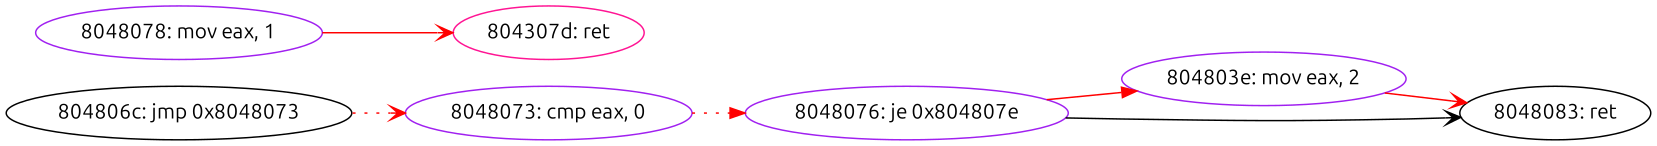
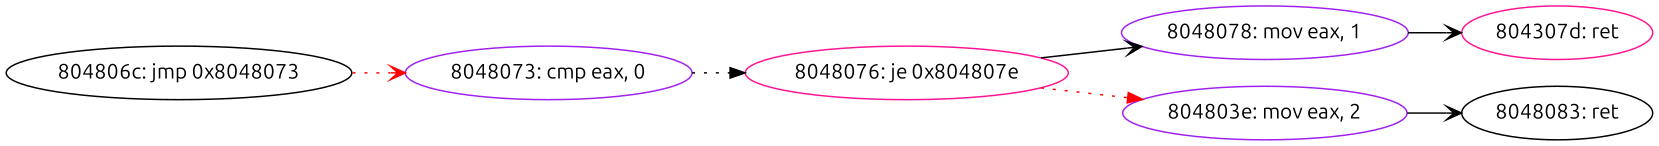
edge "8048078: mov eax, 1" -> "804307d: ret": color red -> black
edge "8048076: je 0x804807e" -> "804803e: mov eax, 2": style solid -> dotted
edge "804803e: mov eax, 2" -> "8048083: ret": color red -> black
edge "8048073: cmp eax, 0" -> "8048076: je 0x804807e": color red -> black
node "8048076: je 0x804807e": color purple -> deeppink
edge "8048076: je 0x804807e" -> "8048083: ret": now "8048076: je 0x804807e" -> "8048078: mov eax, 1"
